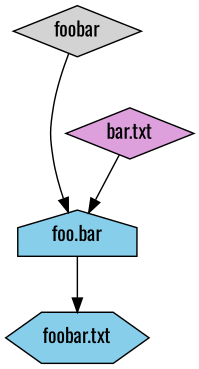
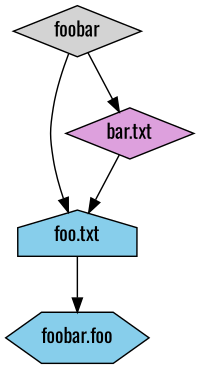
edge "foobar" -> "bar.txt": added
node "foo.bar": label "foo.bar" -> "foo.txt"
node "foobar.txt": label "foobar.txt" -> "foobar.foo"
